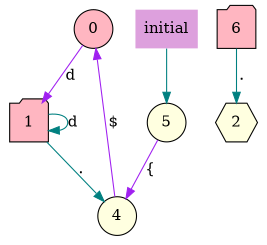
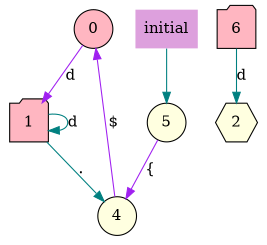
edge "6" -> "2": label "." -> "d"
